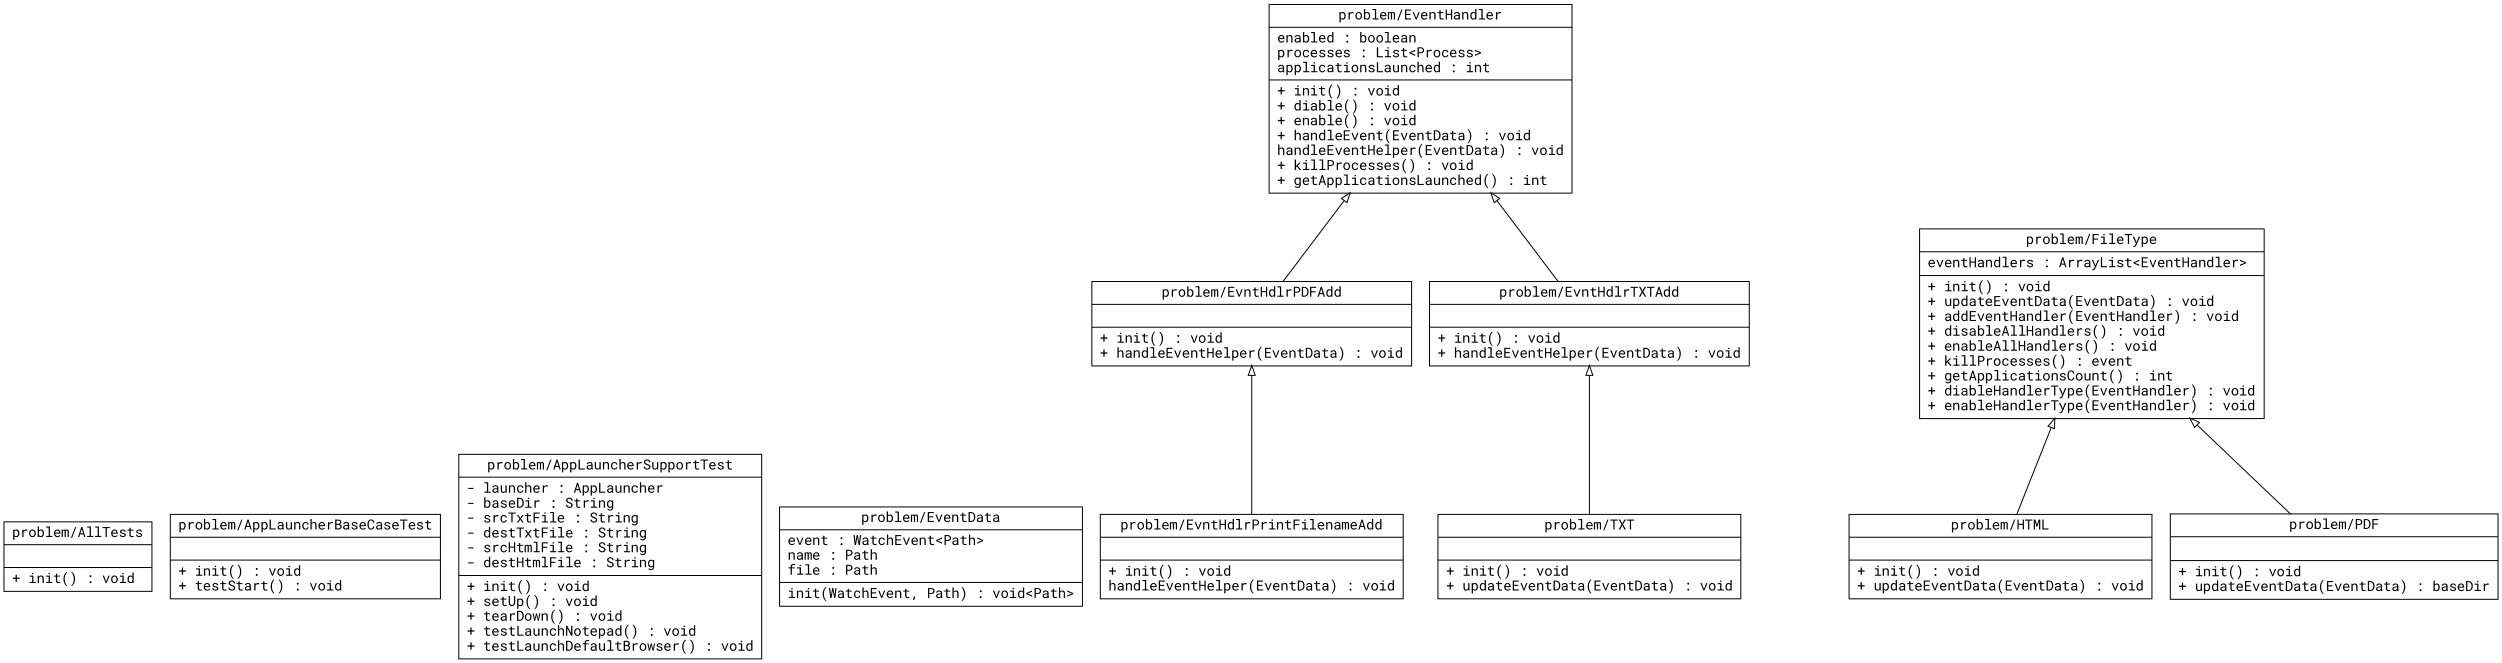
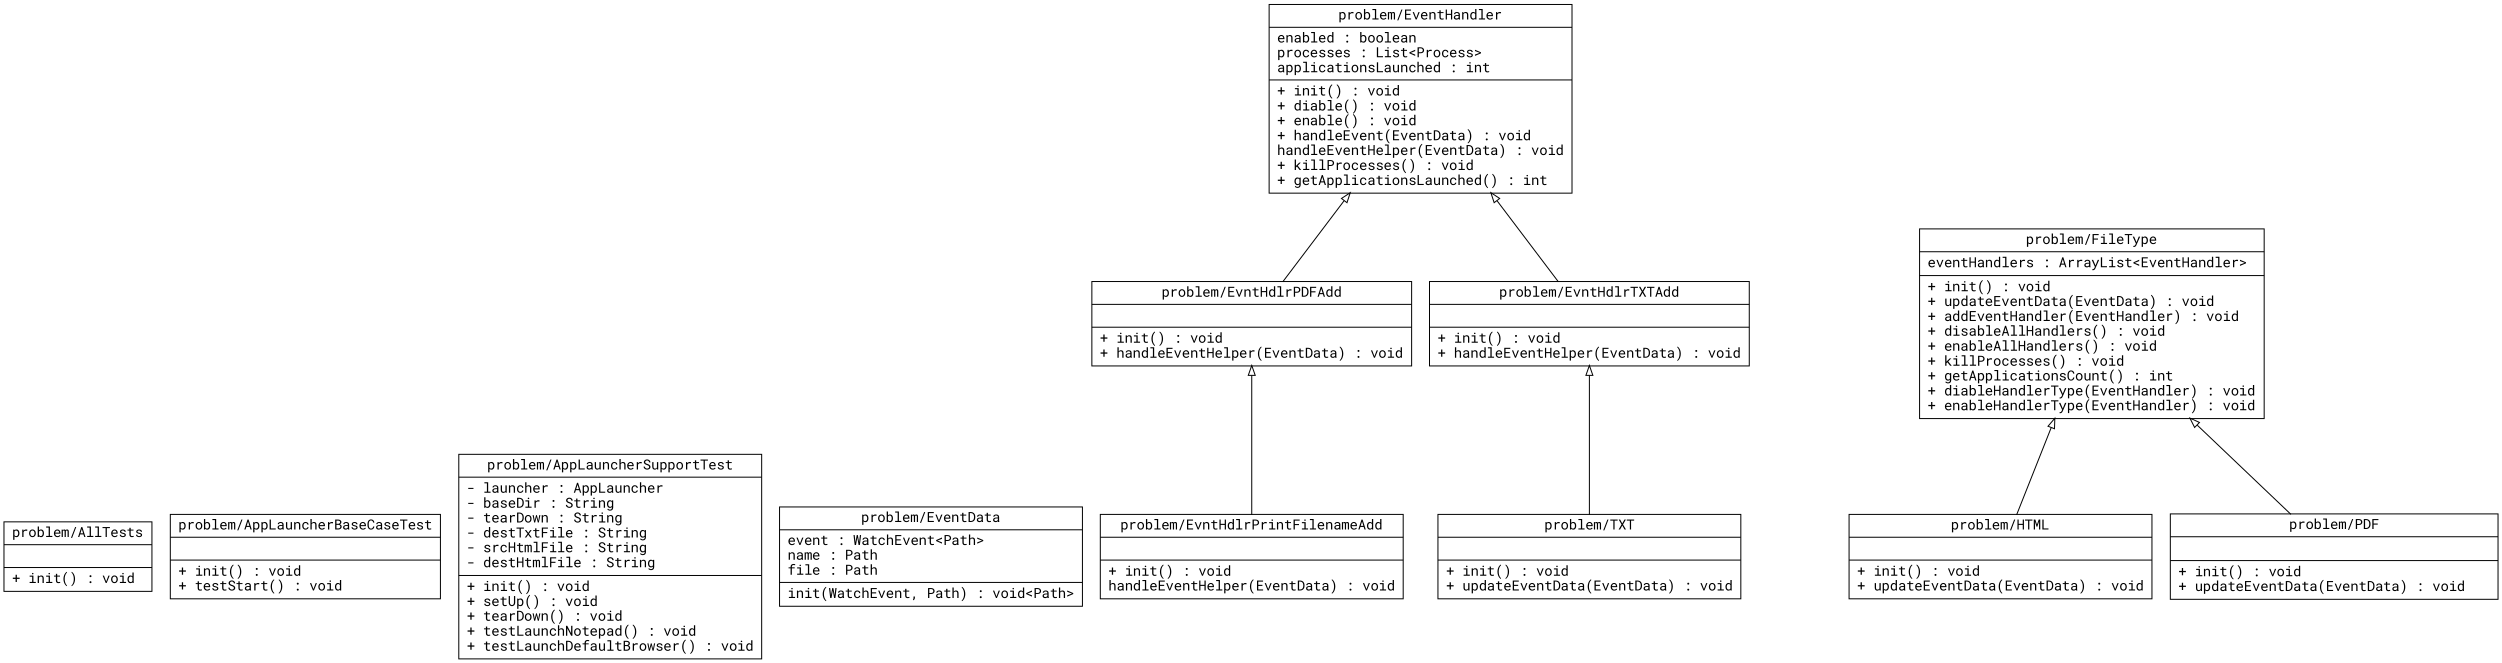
node "problem/FileType": text "+ killProcesses() : event" -> "+ killProcesses() : void"
node "problem/AppLauncherSupportTest": text "- srcTxtFile : String" -> "- tearDown : String"
node "problem/PDF": text "+ updateEventData(EventData) : baseDir" -> "+ updateEventData(EventData) : void"
